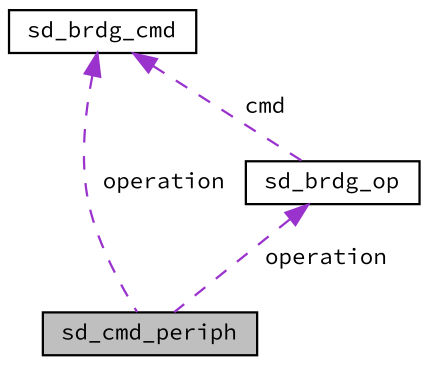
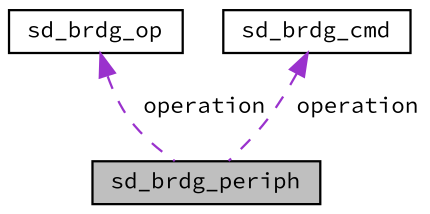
edge "sd_brdg_op" -> "sd_brdg_cmd": removed, label "cmd"
node "sd_cmd_periph": label "sd_cmd_periph" -> "sd_brdg_periph"
